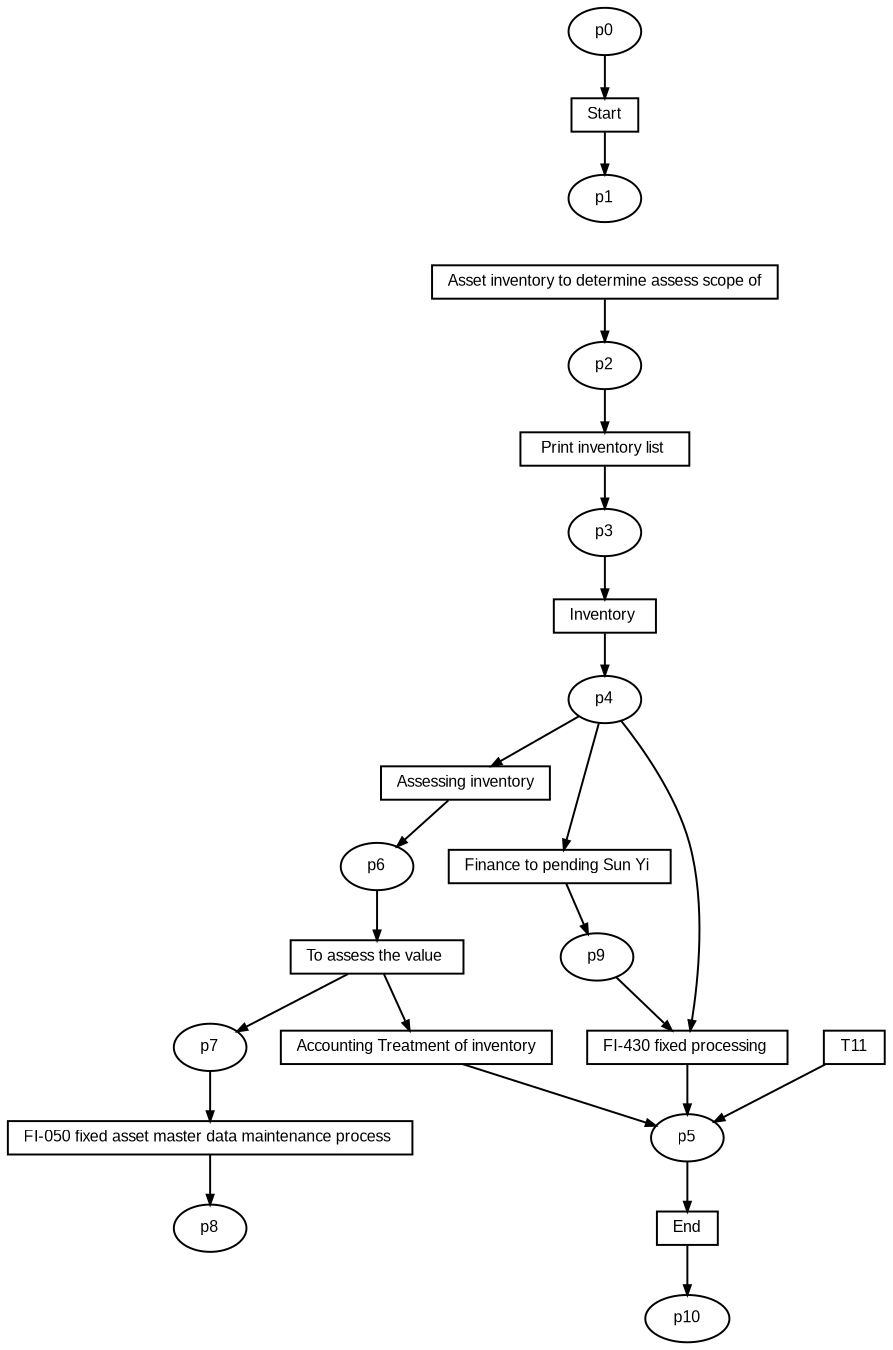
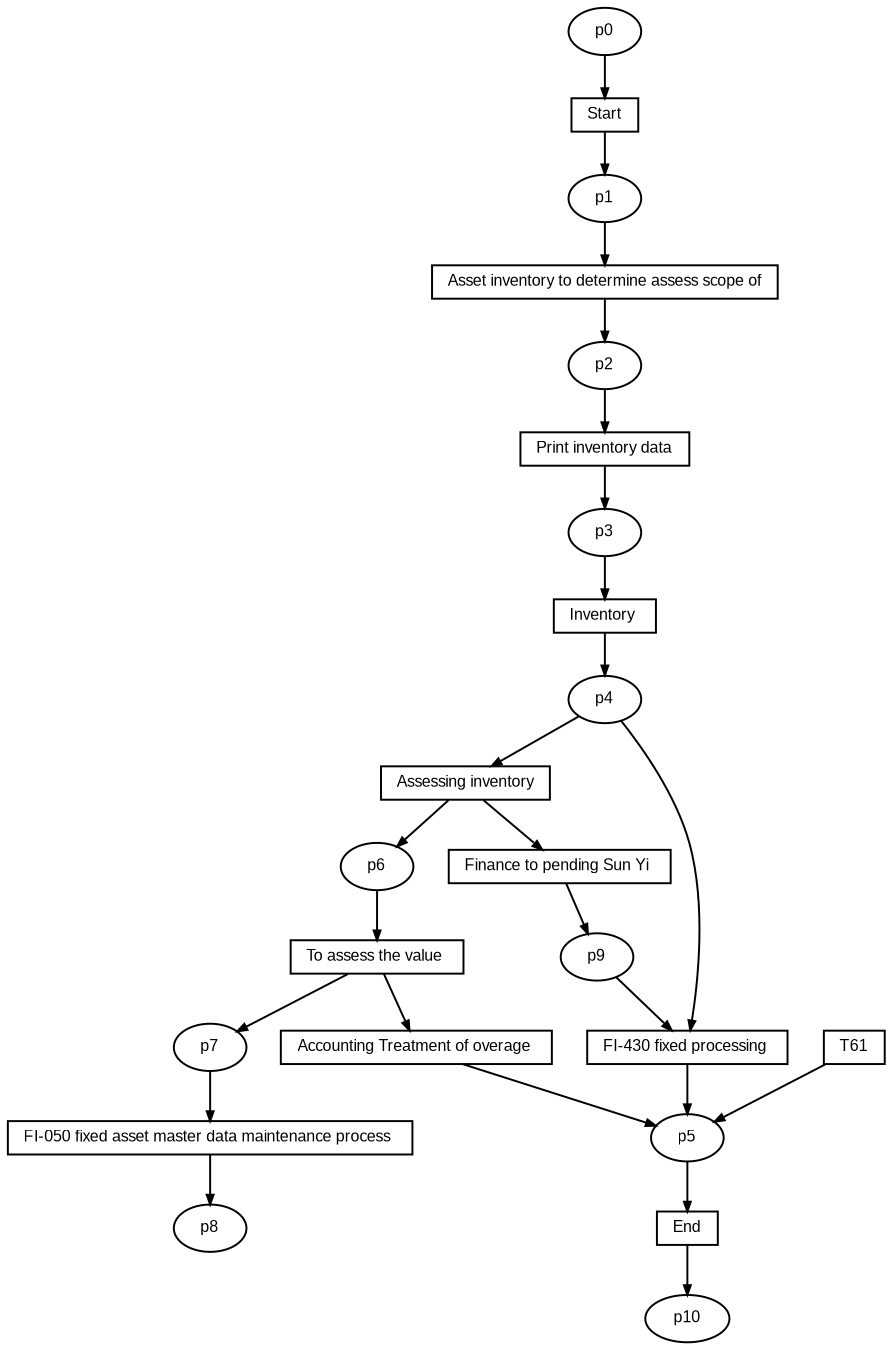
edge "p1" -> "Asset inventory to determine assess scope of": added
node "Print inventory list": label "Print inventory list" -> "Print inventory data"
edge "p4" -> "Finance to pending Sun Yi": now "Assessing inventory" -> "Finance to pending Sun Yi"
node "Accounting Treatment of inventory": label "Accounting Treatment of inventory" -> "Accounting Treatment of overage"
node "T11": label "T11" -> "T61"
